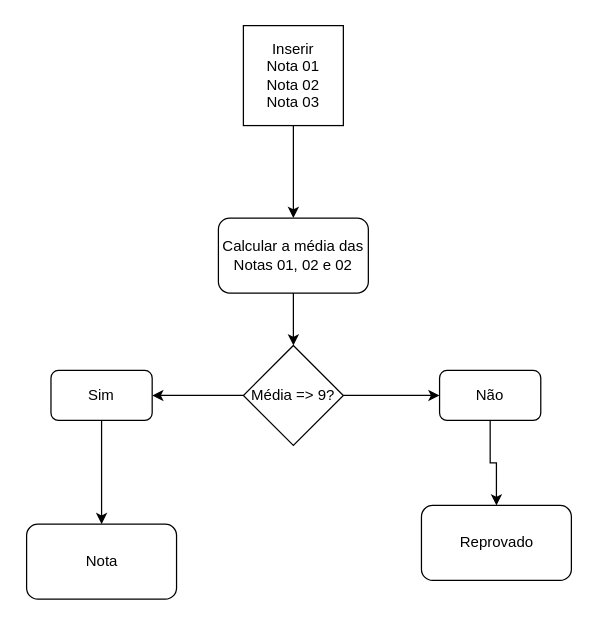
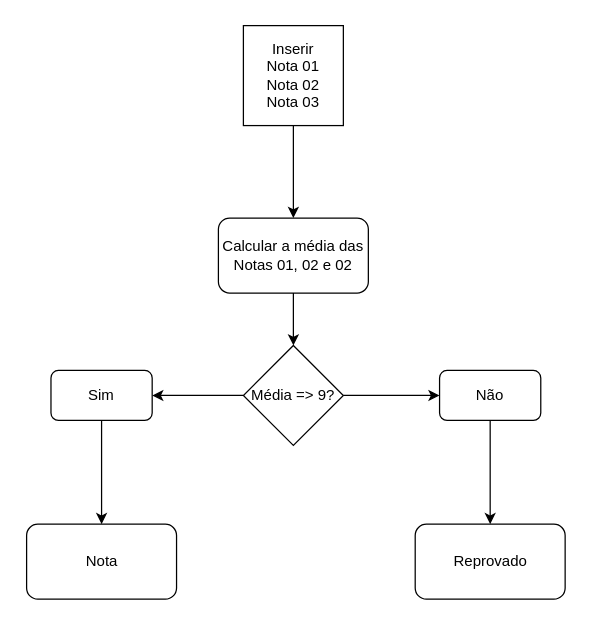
node "Reprovado": moved (496, 543) -> (490, 562)
